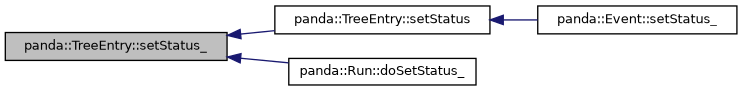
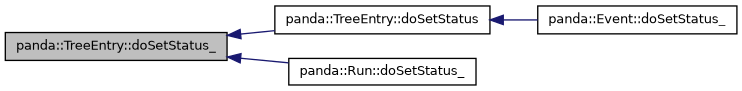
node "panda::TreeEntry::setStatus": label "panda::TreeEntry::setStatus" -> "panda::TreeEntry::doSetStatus"
node "panda::Event::setStatus_": label "panda::Event::setStatus_" -> "panda::Event::doSetStatus_"
node "panda::TreeEntry::setStatus_": label "panda::TreeEntry::setStatus_" -> "panda::TreeEntry::doSetStatus_"
